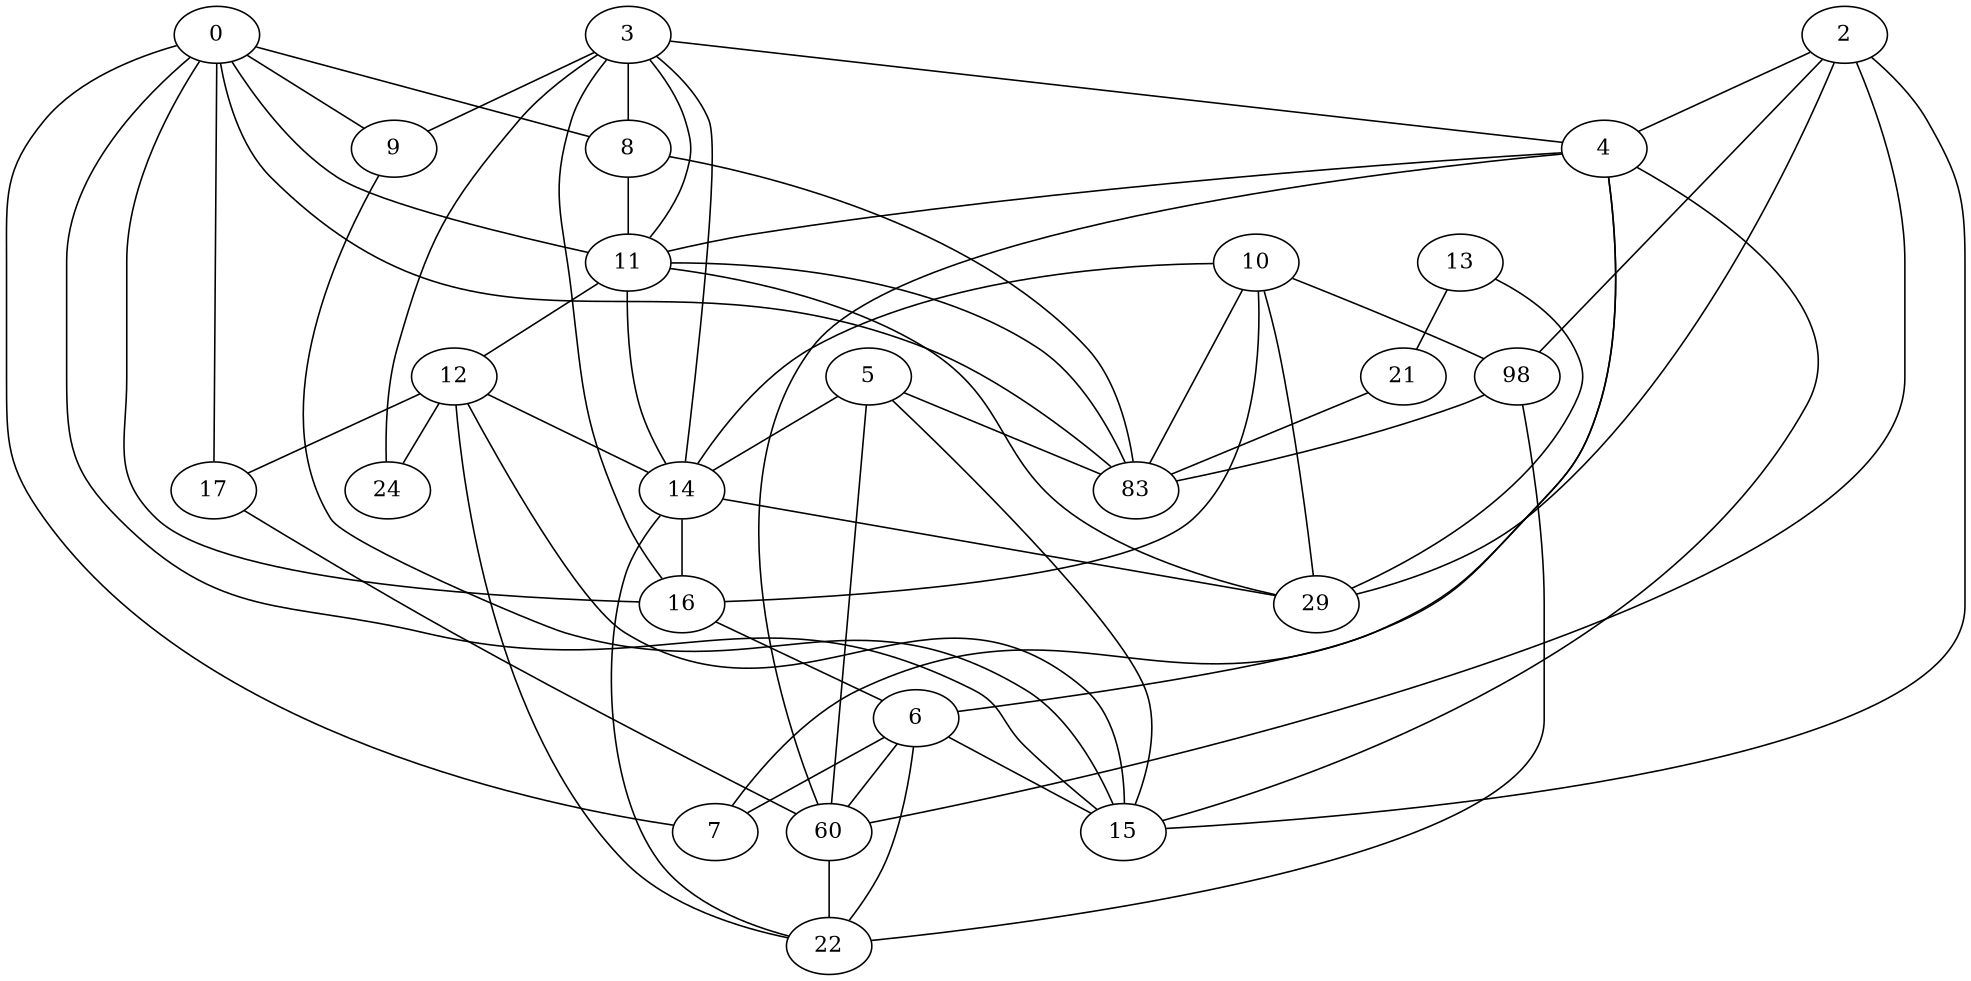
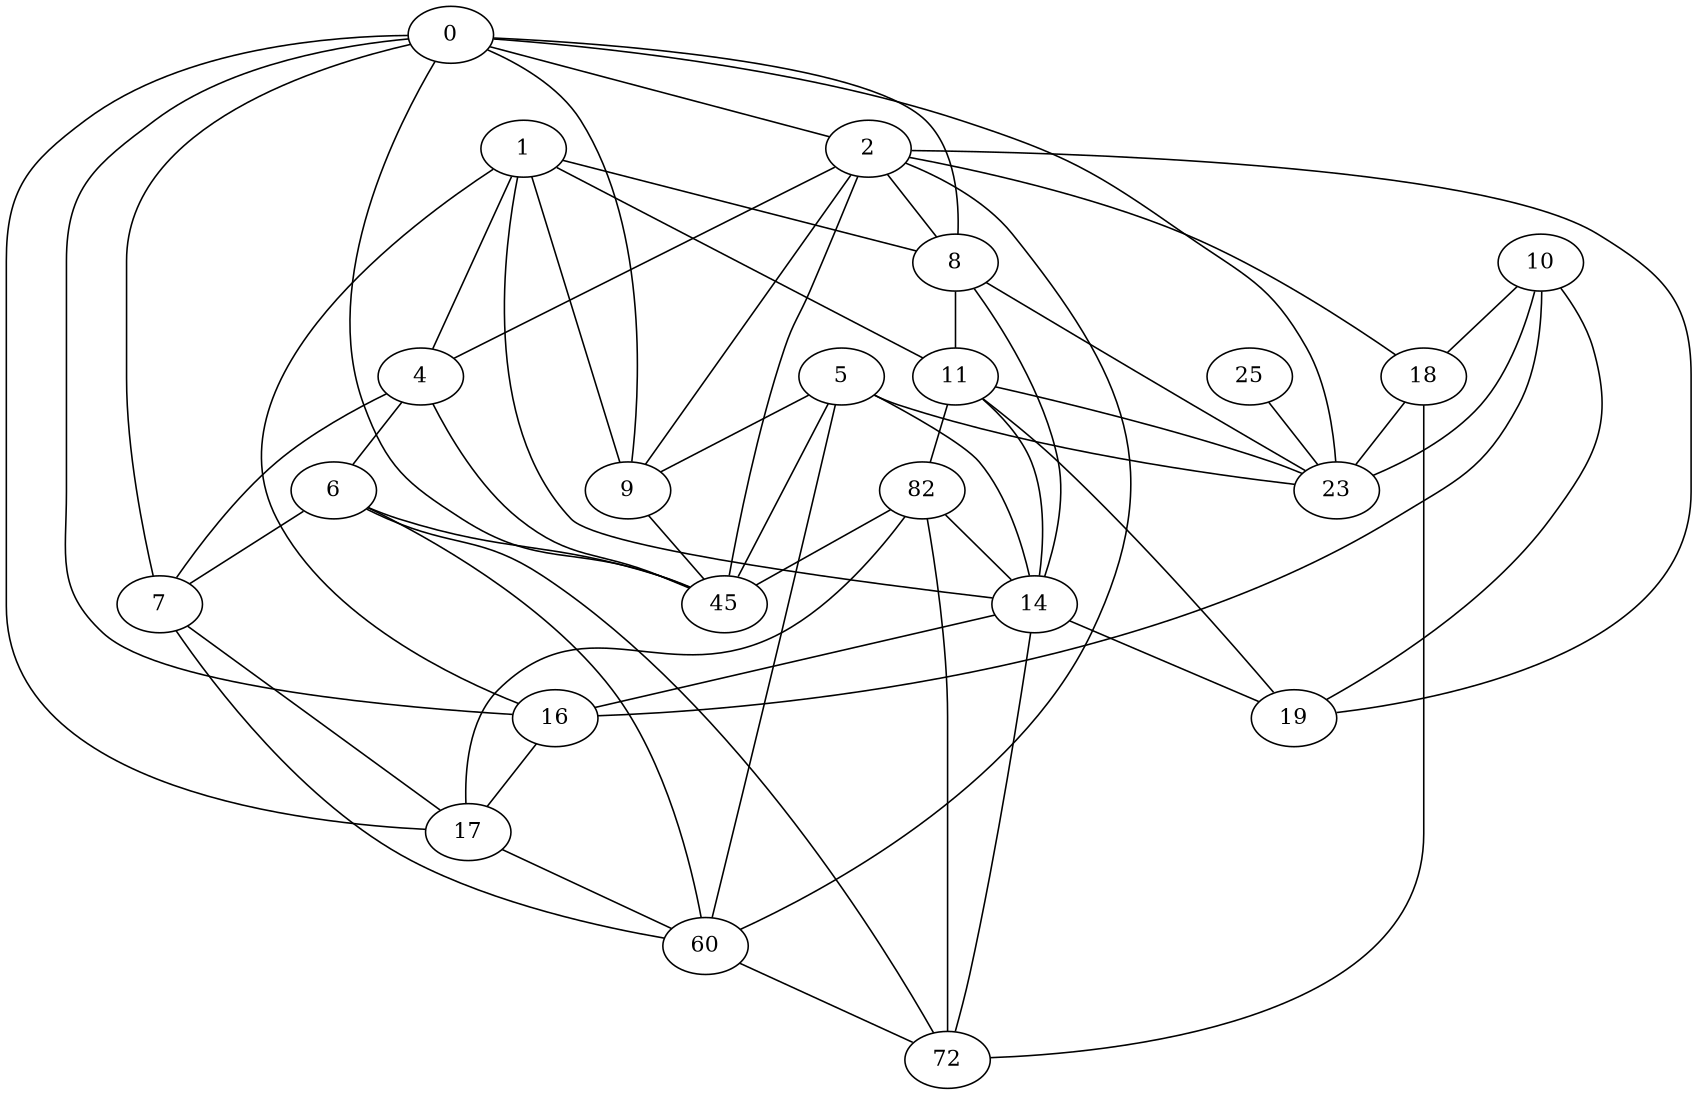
node "3": label "3" -> "1"
edge "4" -- "11": removed
edge "0" -- "11": now "0" -- "2"
edge "2" -- "8": added
node "13": removed
edge "4" -- "60": now "7" -- "60"
edge "10" -- "14": now "8" -- "14"
edge "2" -- "9": added
node "12": label "12" -> "82"
node "21": label "21" -> "25"
node "98": label "98" -> "18"
edge "5" -- "9": added
node "24": removed
node "83": label "83" -> "23"
node "29": label "29" -> "19"
edge "16" -- "6": now "16" -- "17"
edge "7" -- "17": added
node "15": label "15" -> "45"
node "22": label "22" -> "72"
